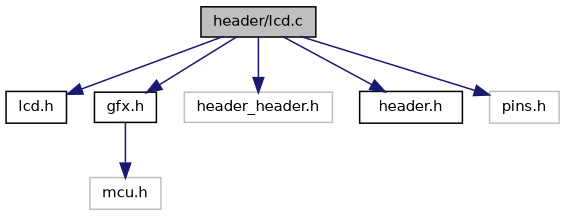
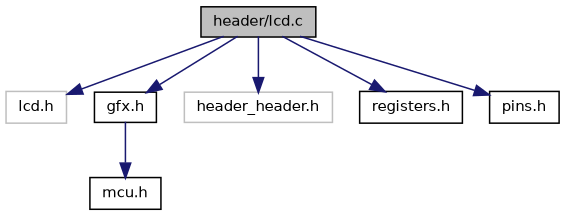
node "lcd.h": color black -> grey75
node "header.h": label "header.h" -> "registers.h"
node "pins.h": color grey75 -> black
node "mcu.h": color grey75 -> black
